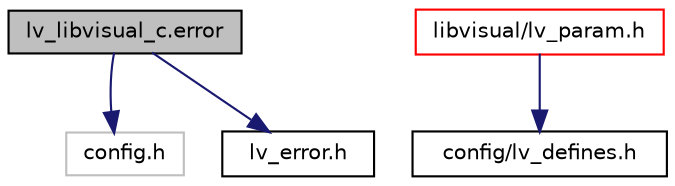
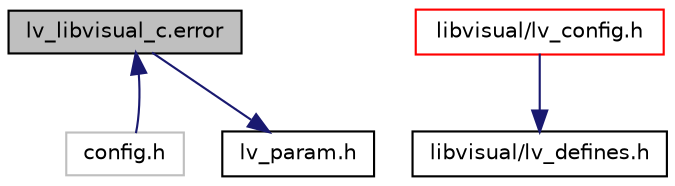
node "libvisual/lv_param.h": label "libvisual/lv_param.h" -> "libvisual/lv_config.h"
edge "lv_libvisual_c.error" -> "config.h": reversed
node "lv_error.h": label "lv_error.h" -> "lv_param.h"
node "config/lv_defines.h": label "config/lv_defines.h" -> "libvisual/lv_defines.h"
